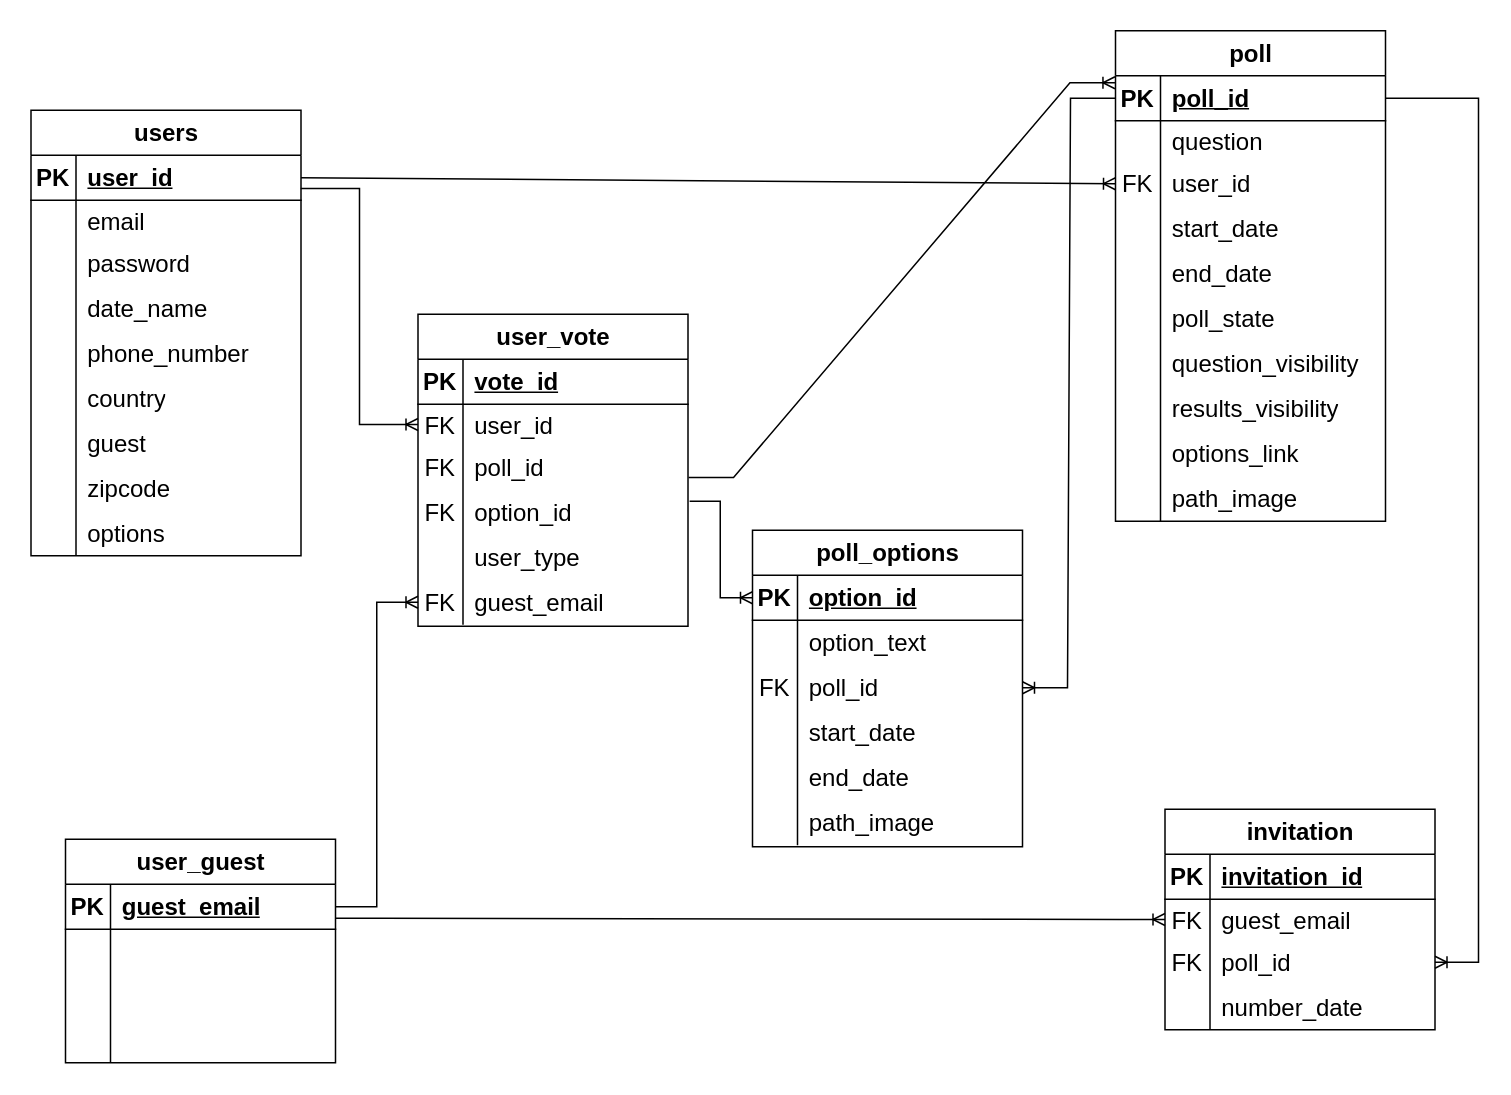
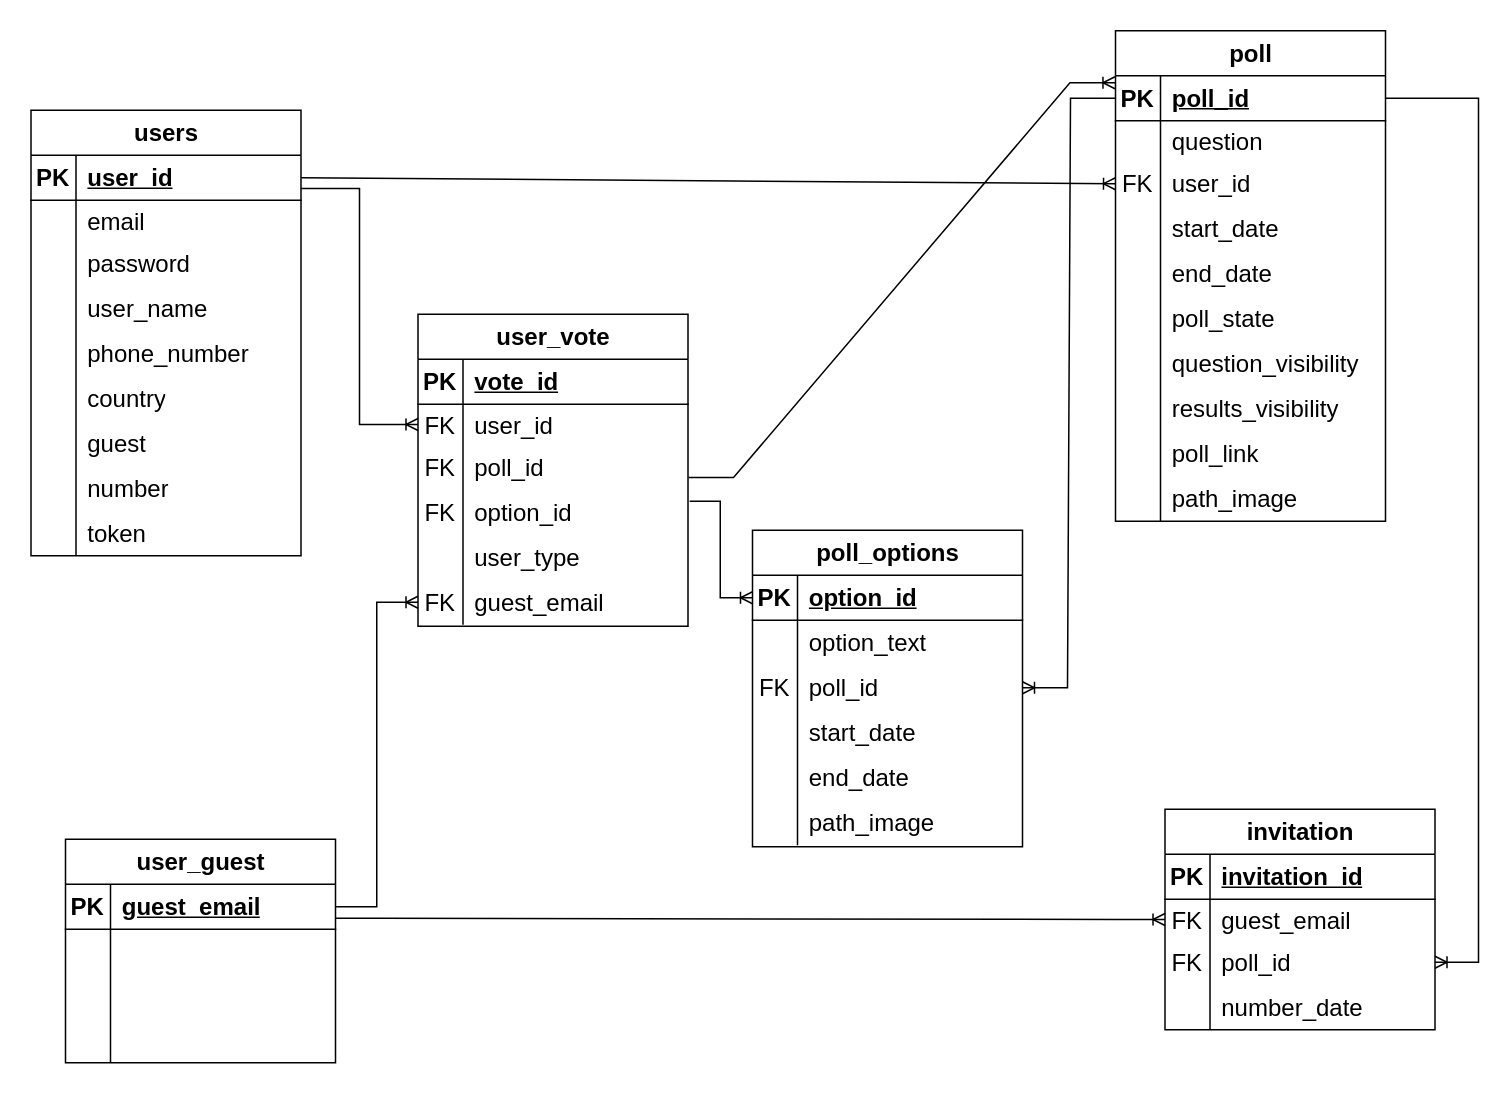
node "date_name": label "date_name" -> "user_name"
node "options_link": label "options_link" -> "poll_link"
node "zipcode": label "zipcode" -> "number"
node "options": label "options" -> "token"
